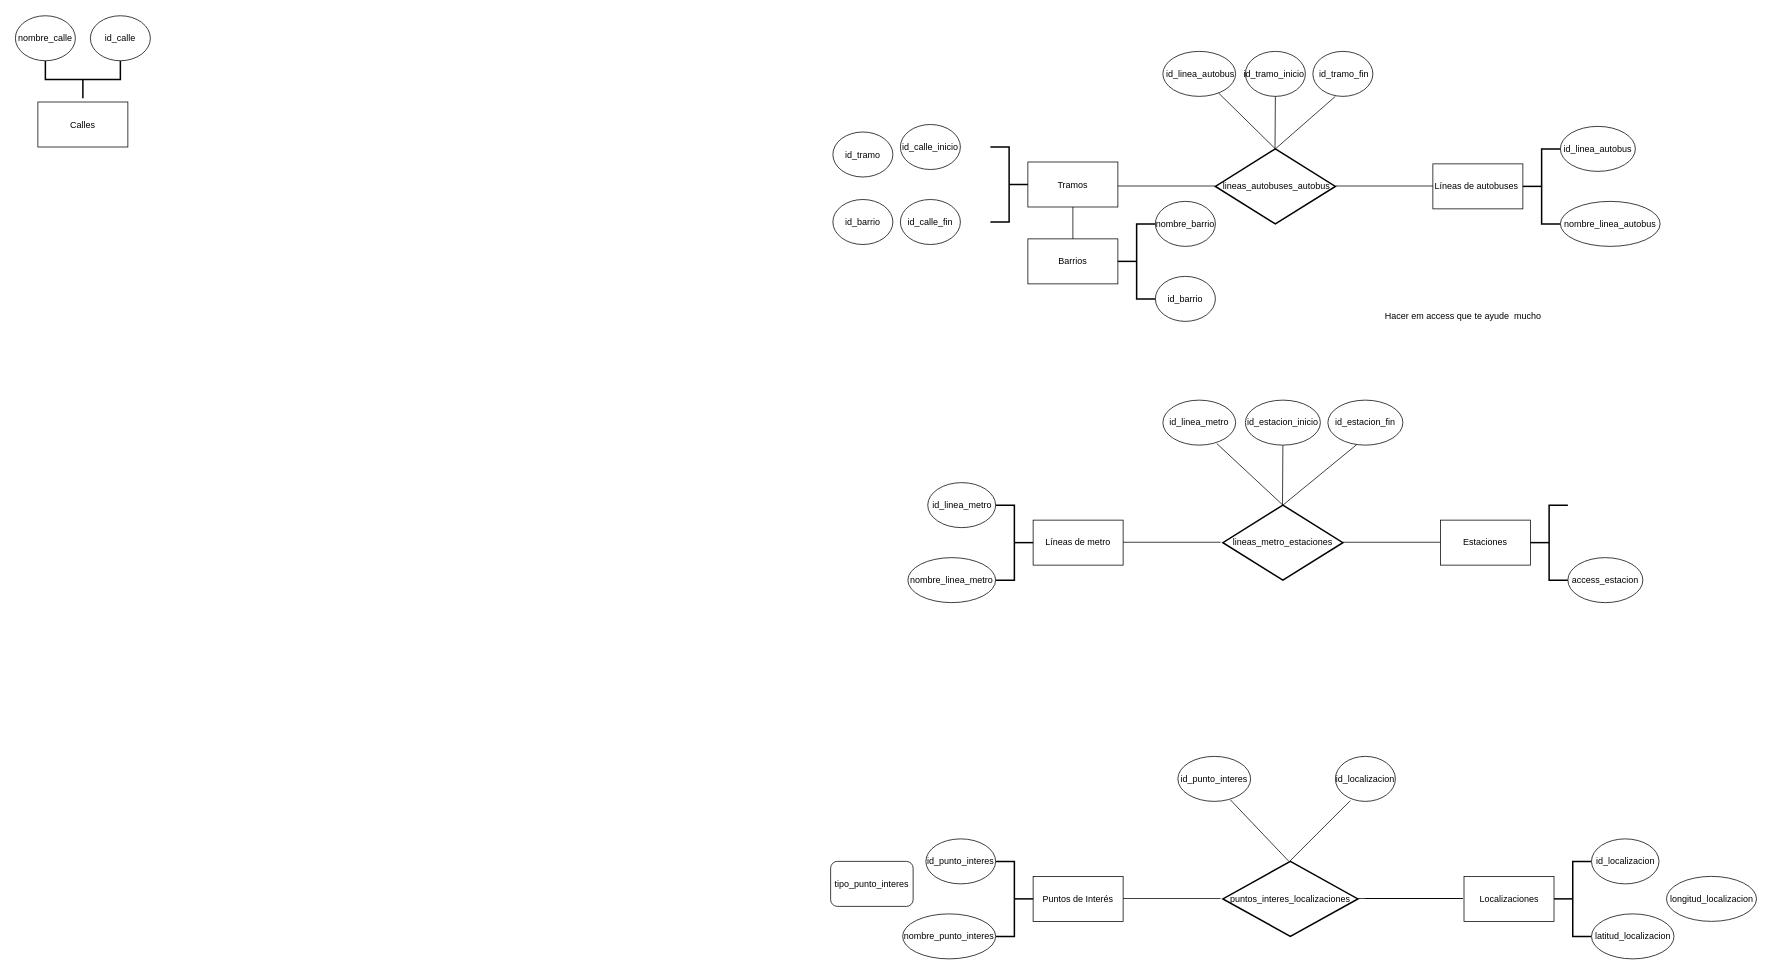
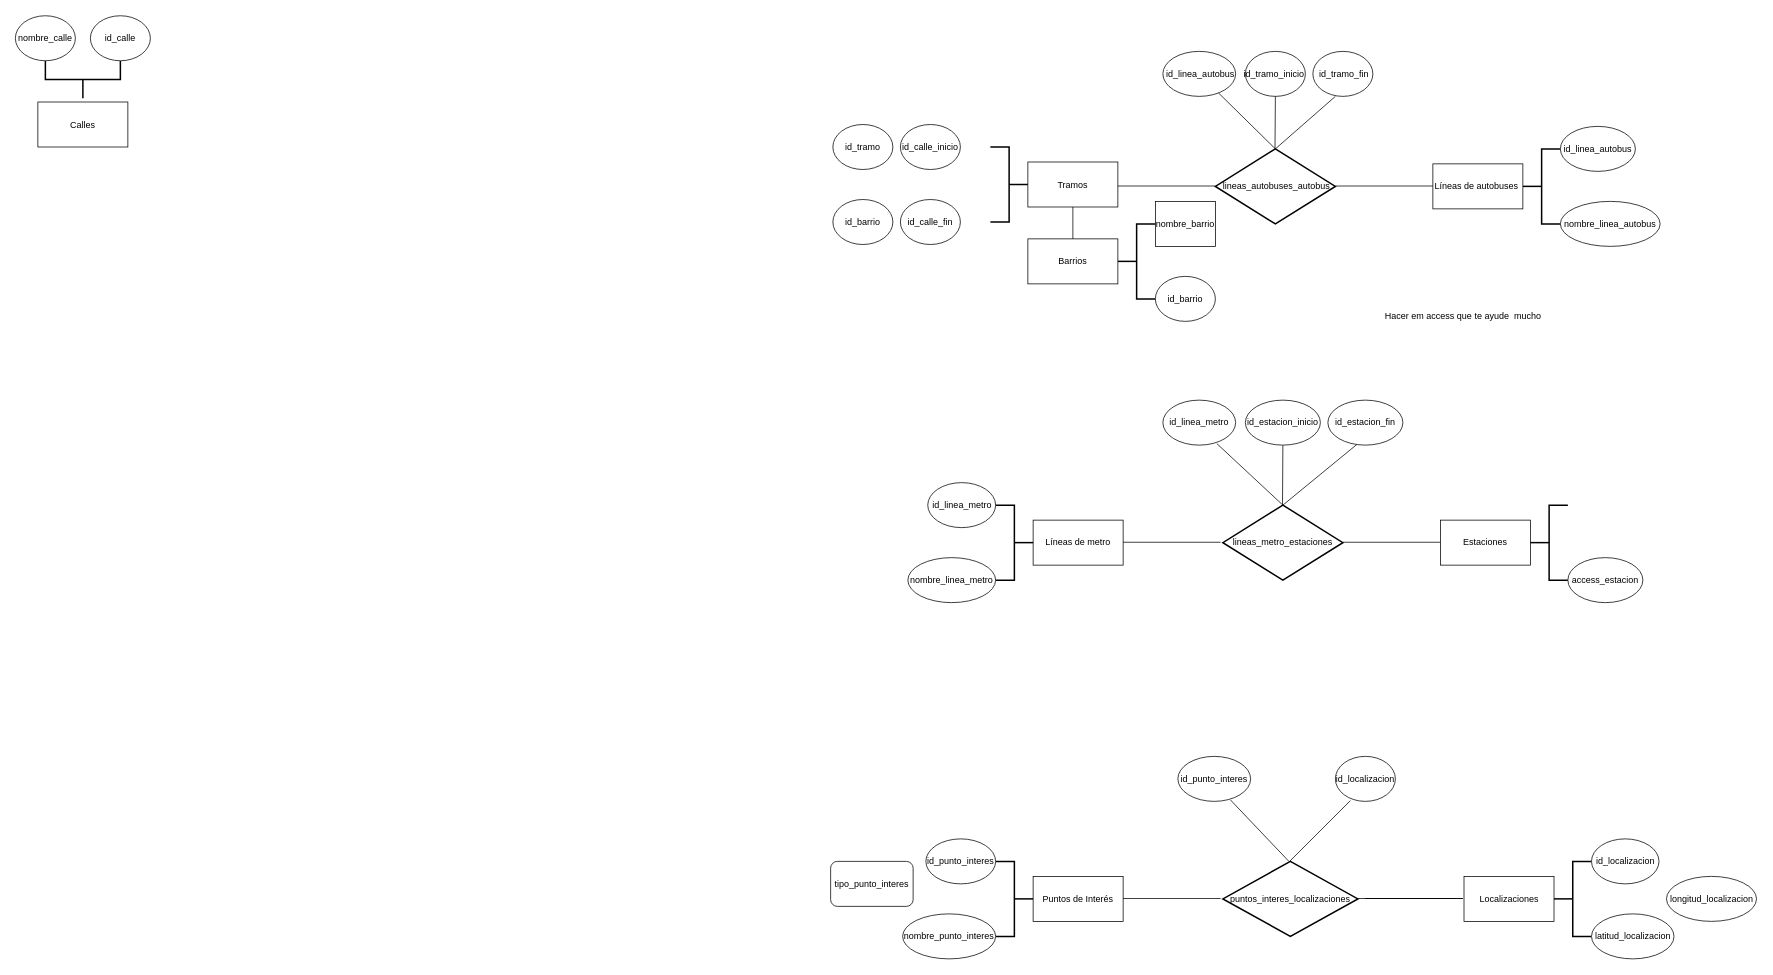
node "id_tramo": moved (863, 155) -> (863, 147)
node "nombre_barrio": shape ellipse -> rectangle
